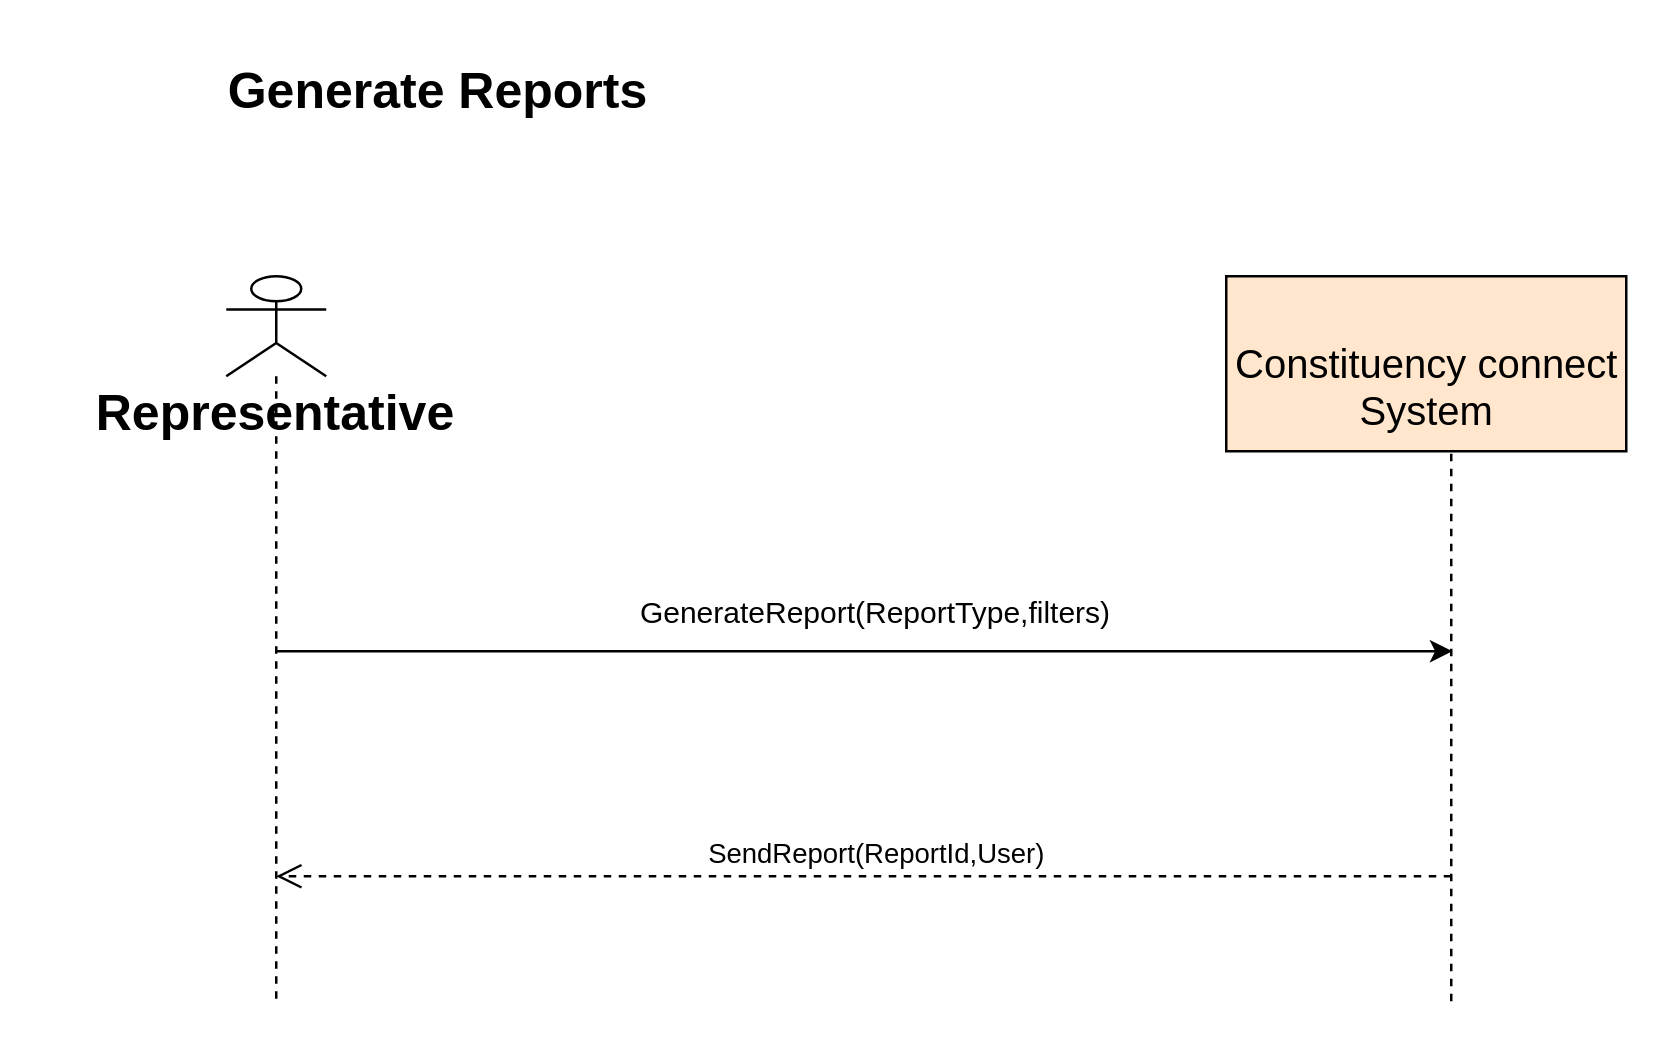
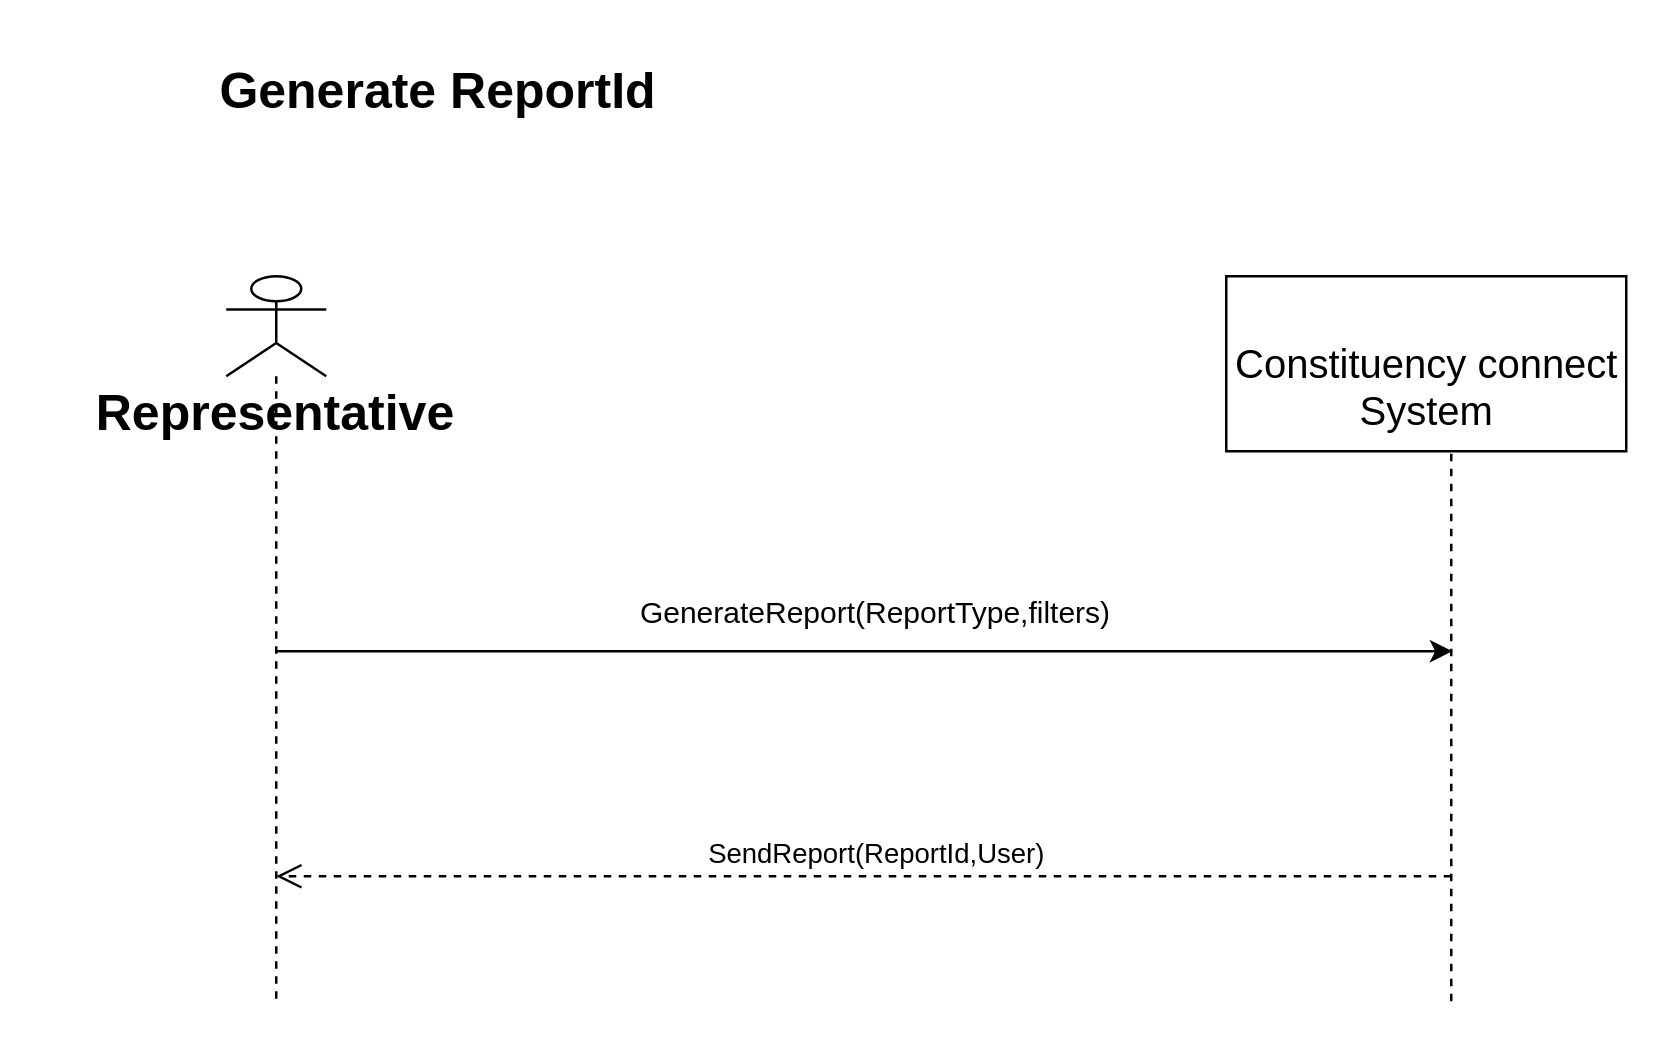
node "Generate Reports": label "Generate Reports" -> "Generate ReportId"
node "Constituency connect System": fillcolor #ffe6cc -> #ffffff
